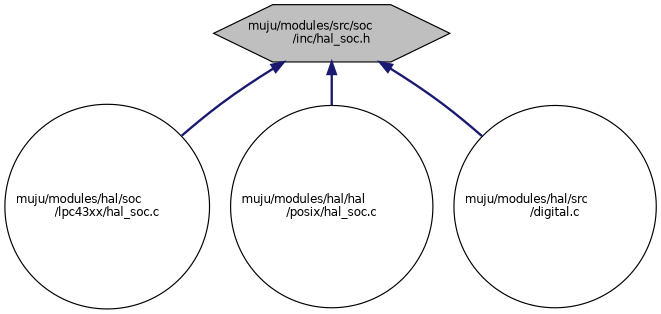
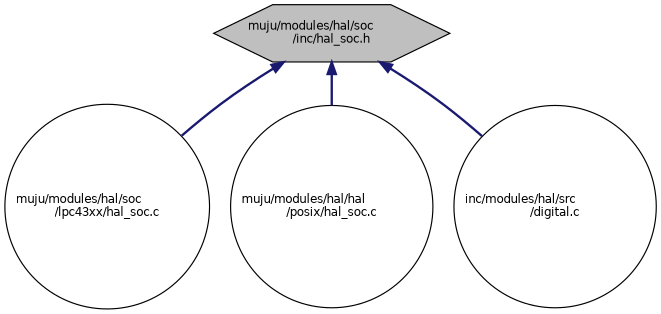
node "muju/modules/src/soc /inc/hal_soc.h": label "muju/modules/src/soc /inc/hal_soc.h" -> "muju/modules/hal/soc /inc/hal_soc.h"
node "muju/modules/hal/src /digital.c": label "muju/modules/hal/src /digital.c" -> "inc/modules/hal/src /digital.c"
